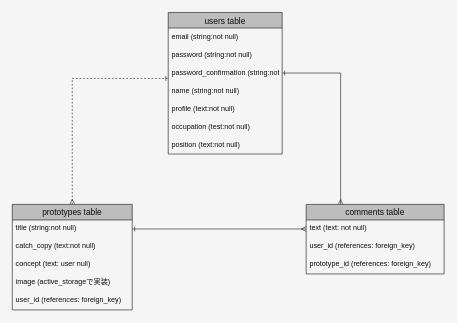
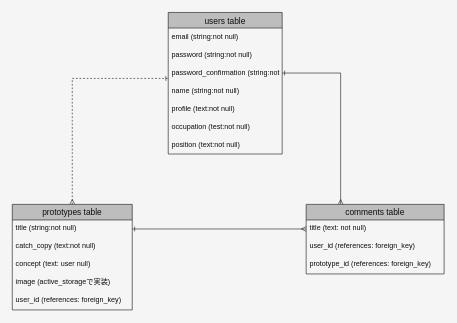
node "text (text: not null)": label "text (text: not null)" -> "title (text: not null)"
